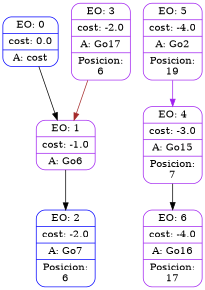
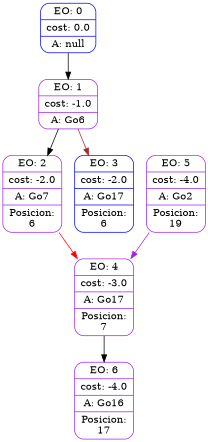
node "EO: 3": color purple -> blue
node "EO: 0": text "A: cost" -> "A: null"
edge "EO: 3" -> "EO: 1": reversed
node "EO: 4": text "A: Go15" -> "A: Go17"
edge "EO: 2" -> "EO: 4": added
node "EO: 2": color blue -> purple
